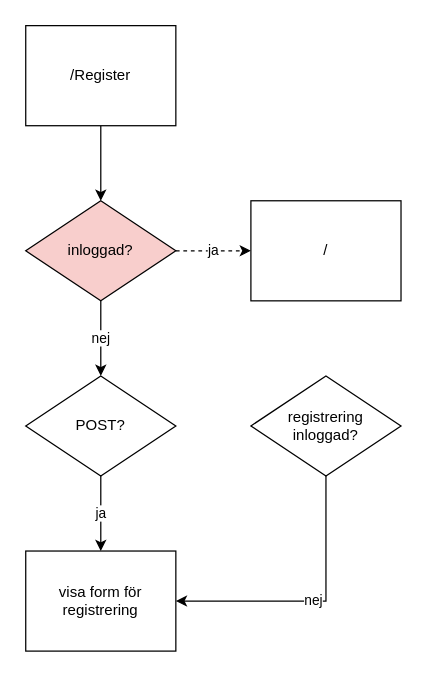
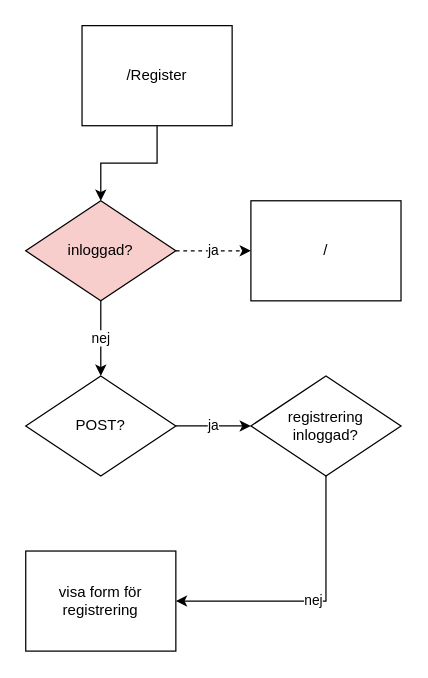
node "/Register": moved (101, 76) -> (157, 76)
edge "POST?" -> "visa form för registrering": now "POST?" -> "registrering inloggad?"
